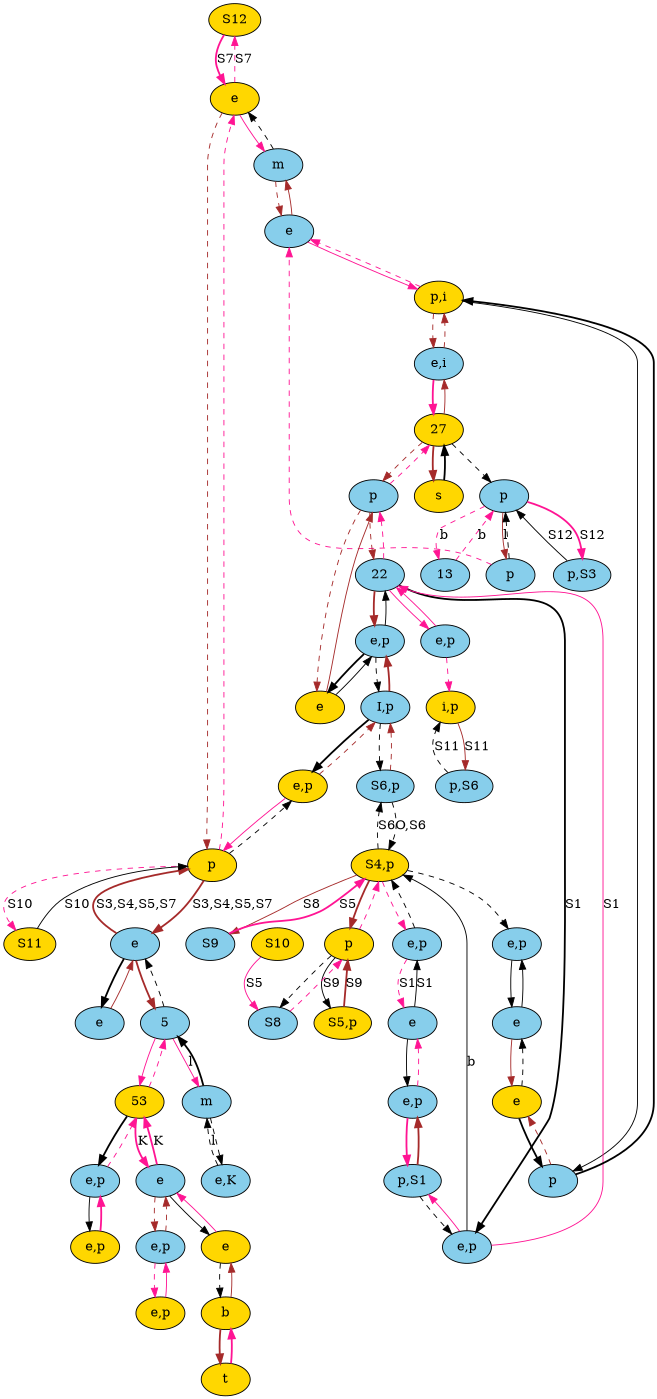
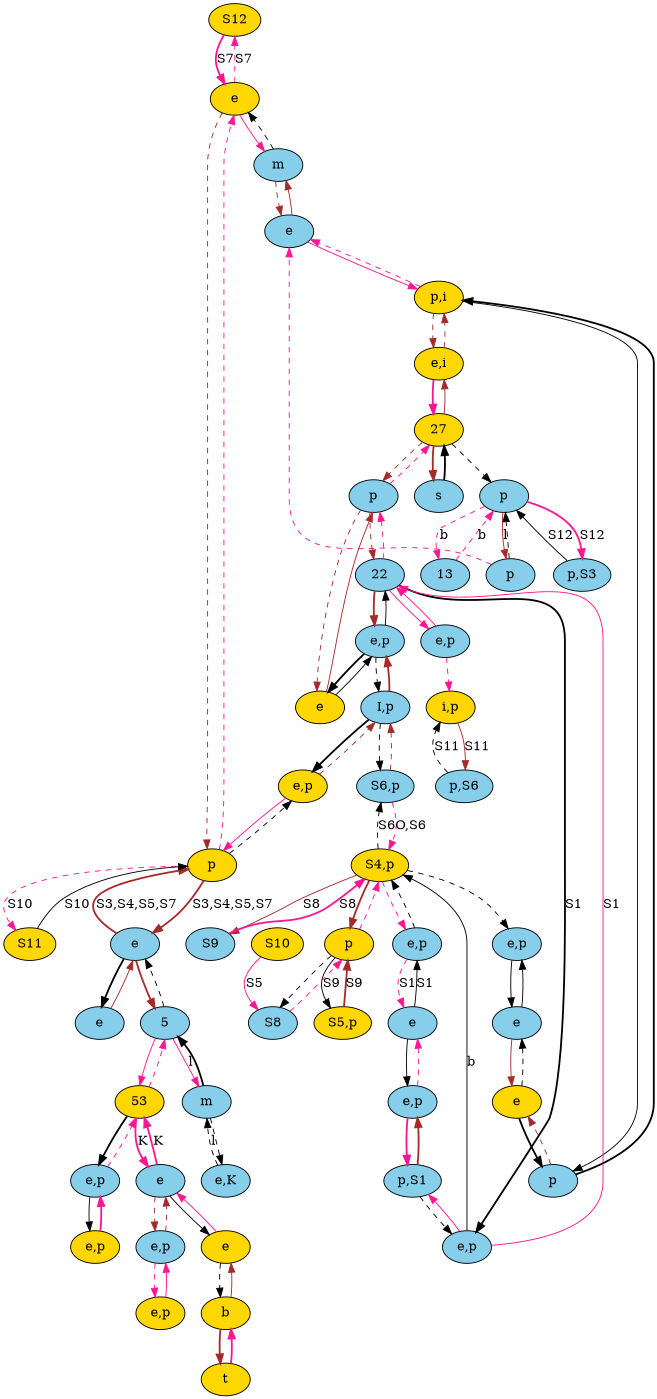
node "e,i": fillcolor skyblue -> gold
node "s": fillcolor gold -> skyblue
edge "S6,p" -> "S4,p": color black -> deeppink
edge "S9" -> "S4,p": label "S5" -> "S8"
